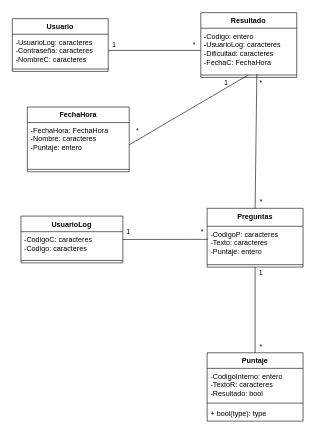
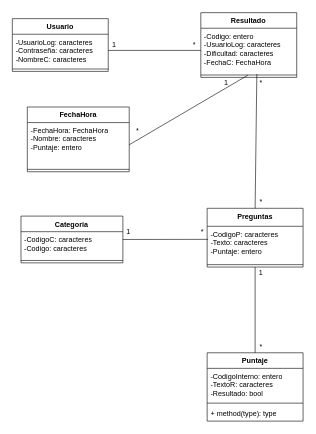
node "UsuarioLog": label "UsuarioLog" -> "Categoria"
node "+ bool(type): type": label "+ bool(type): type" -> "+ method(type): type"
